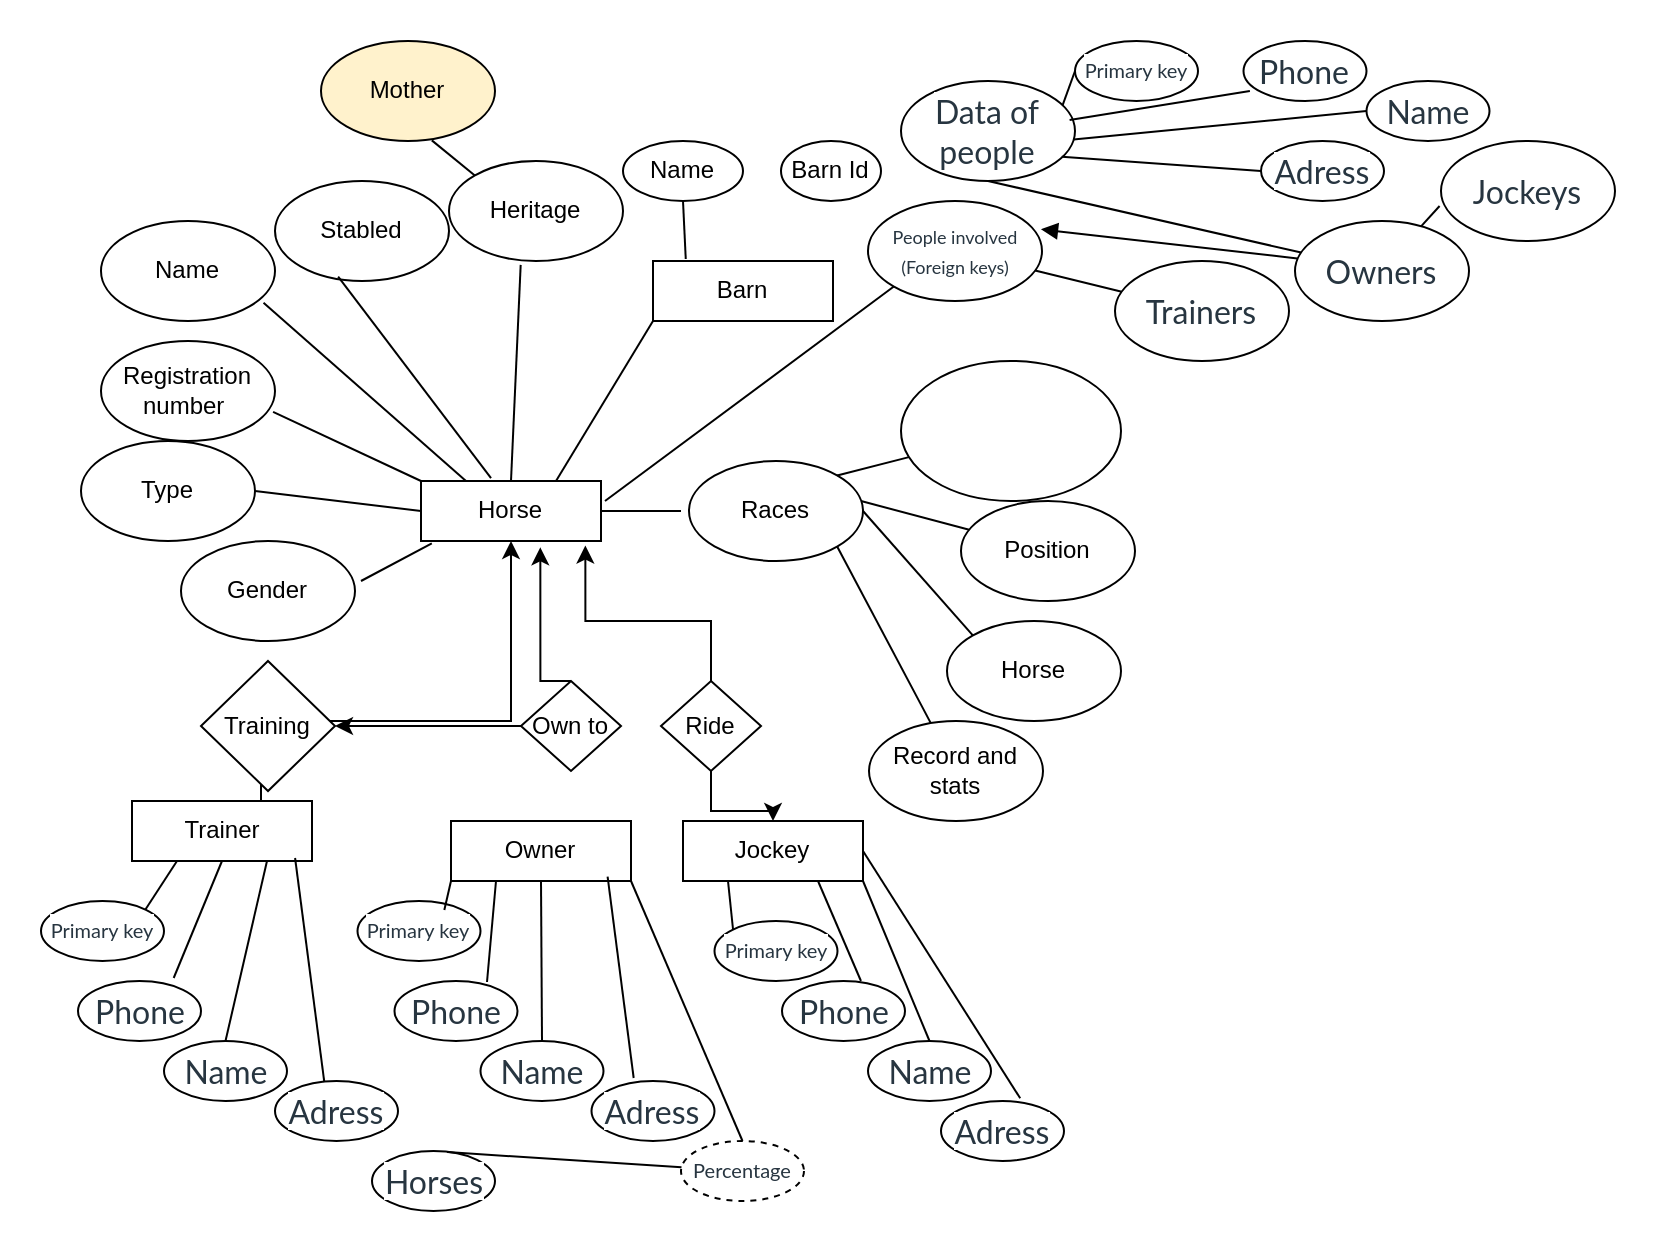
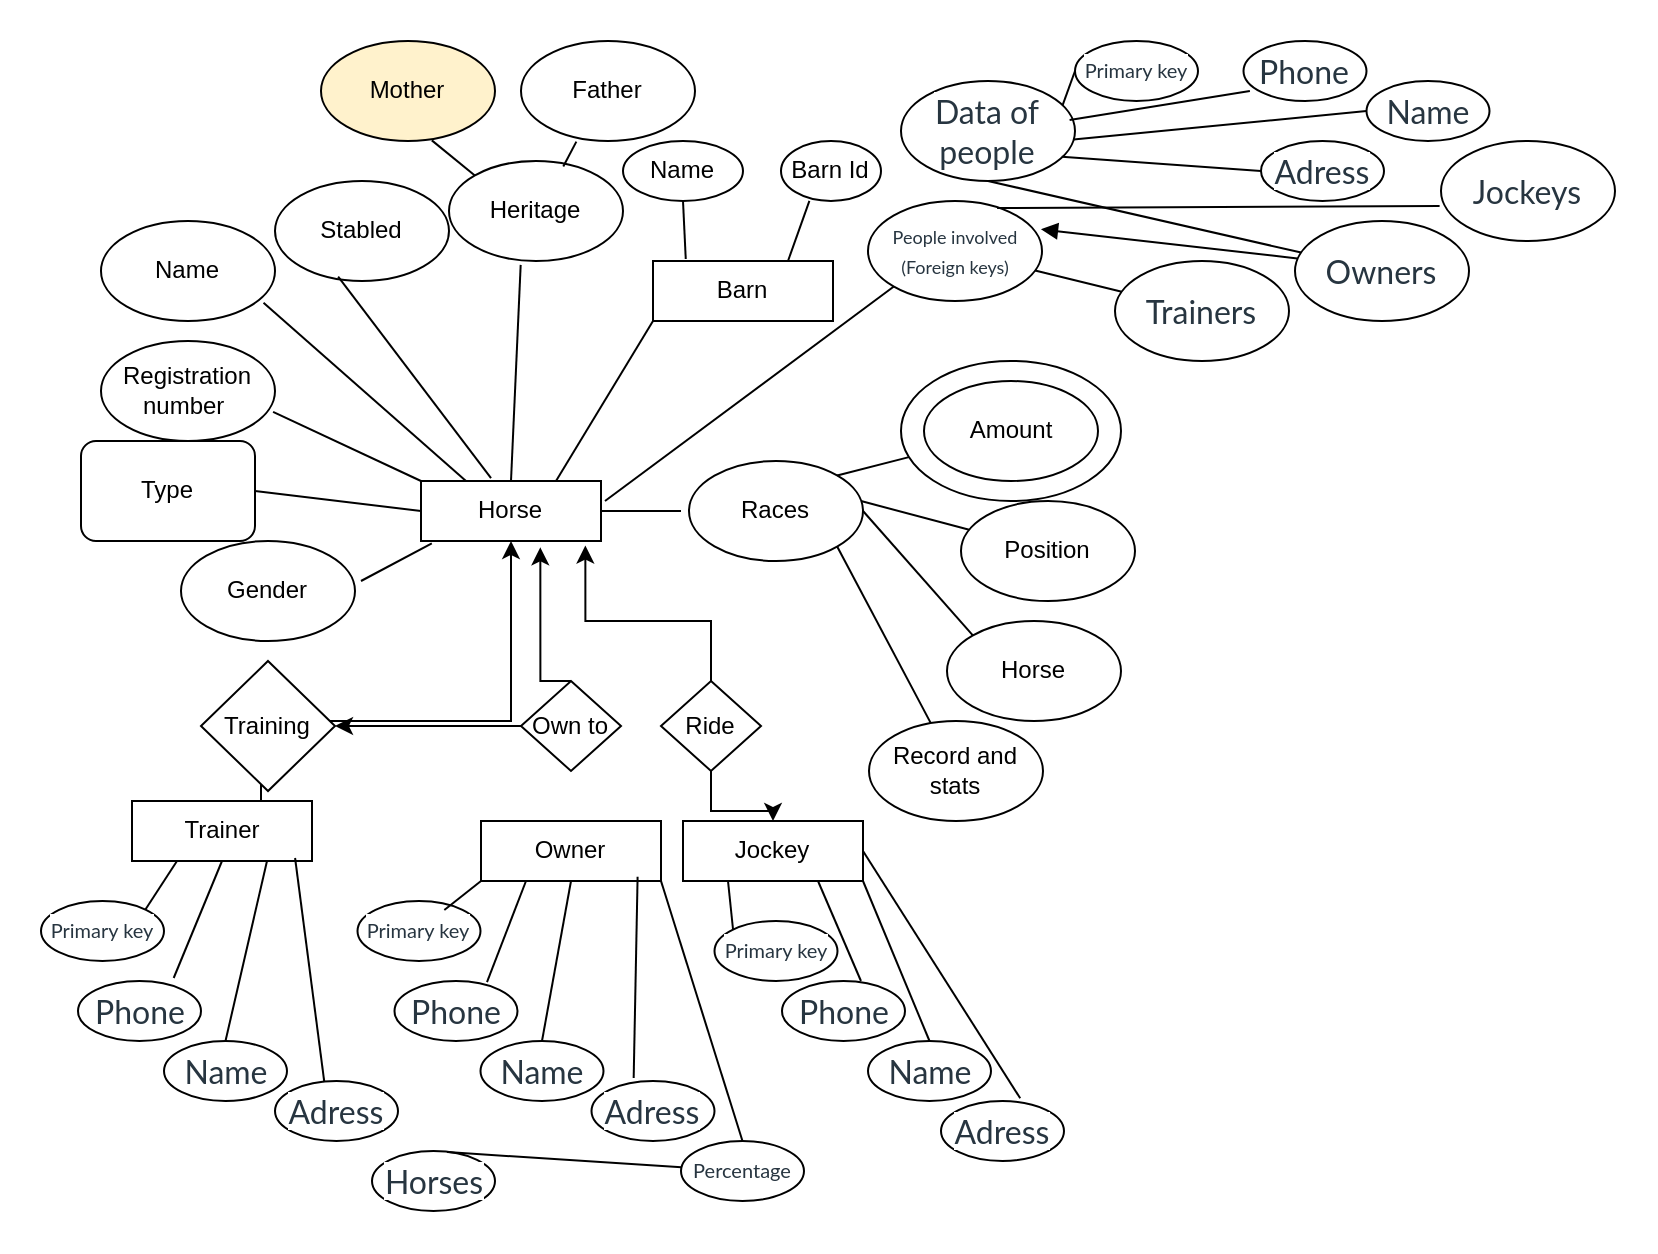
node "Father": added
edge "Father" -- "Heritage": added
edge "Jockeys" -- "Owners": now "Jockeys" -- "People involved (Foreign keys)"
edge "Barn Id" -- "Barn": added
node "Amount": added
node "Type": shape ellipse -> rounded rectangle
node "Owner": moved (541, 851) -> (571, 851)
node "Percentage": style dashed -> solid
